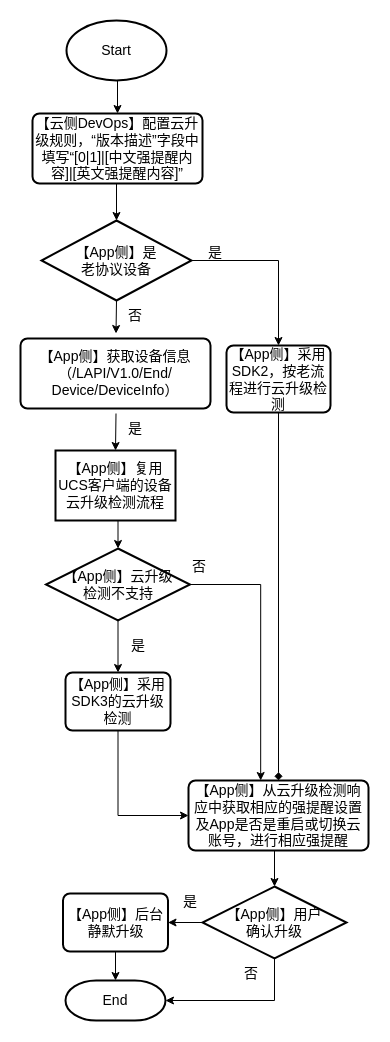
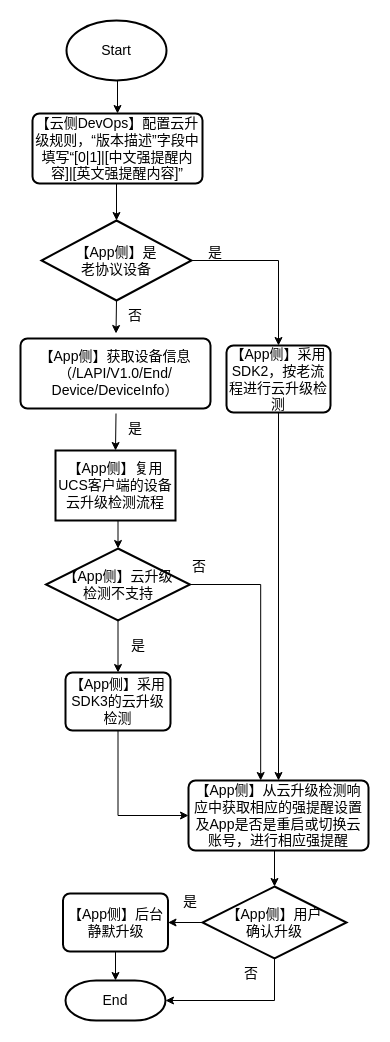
edge "【App侧】采用SDK2，按老流程进行云升级检测" -> "【App侧】从云升级检测响应中获取相应的强提醒设置及App是否是重启或切换云账号，进行相应强提醒": arrowhead diamond -> classic
